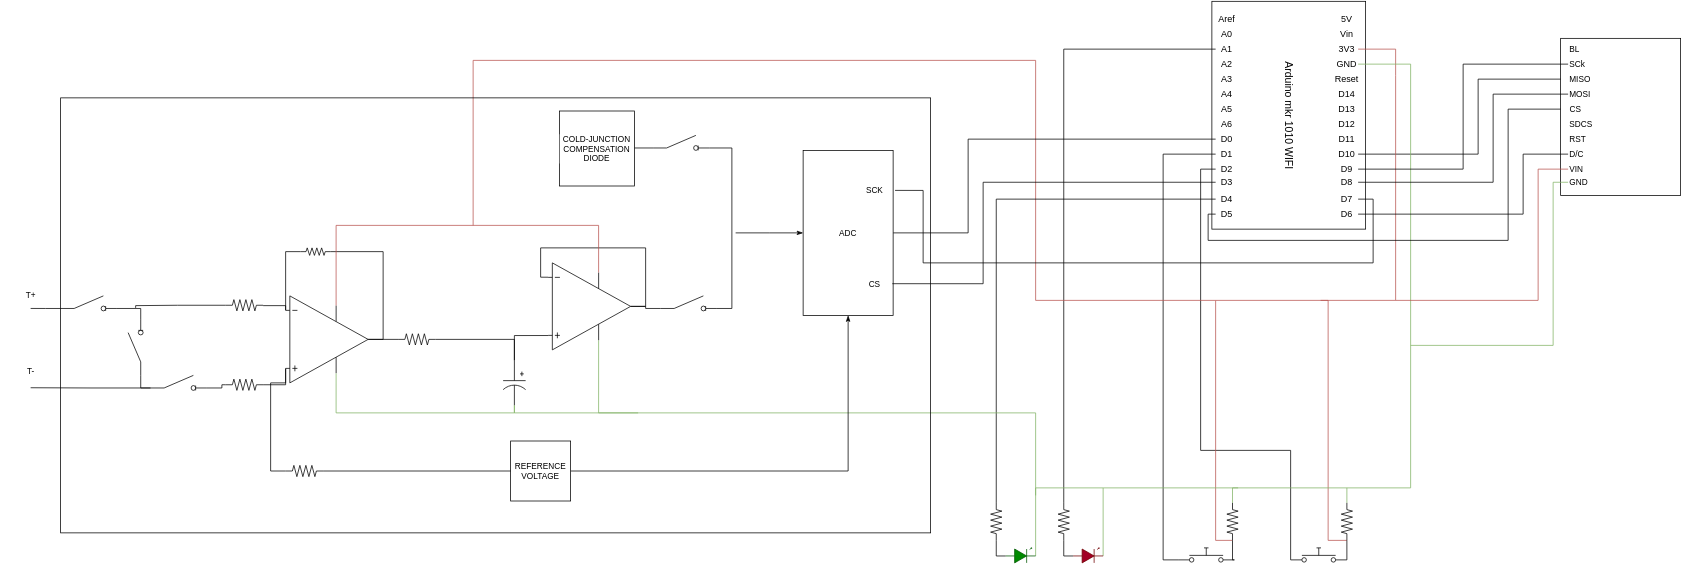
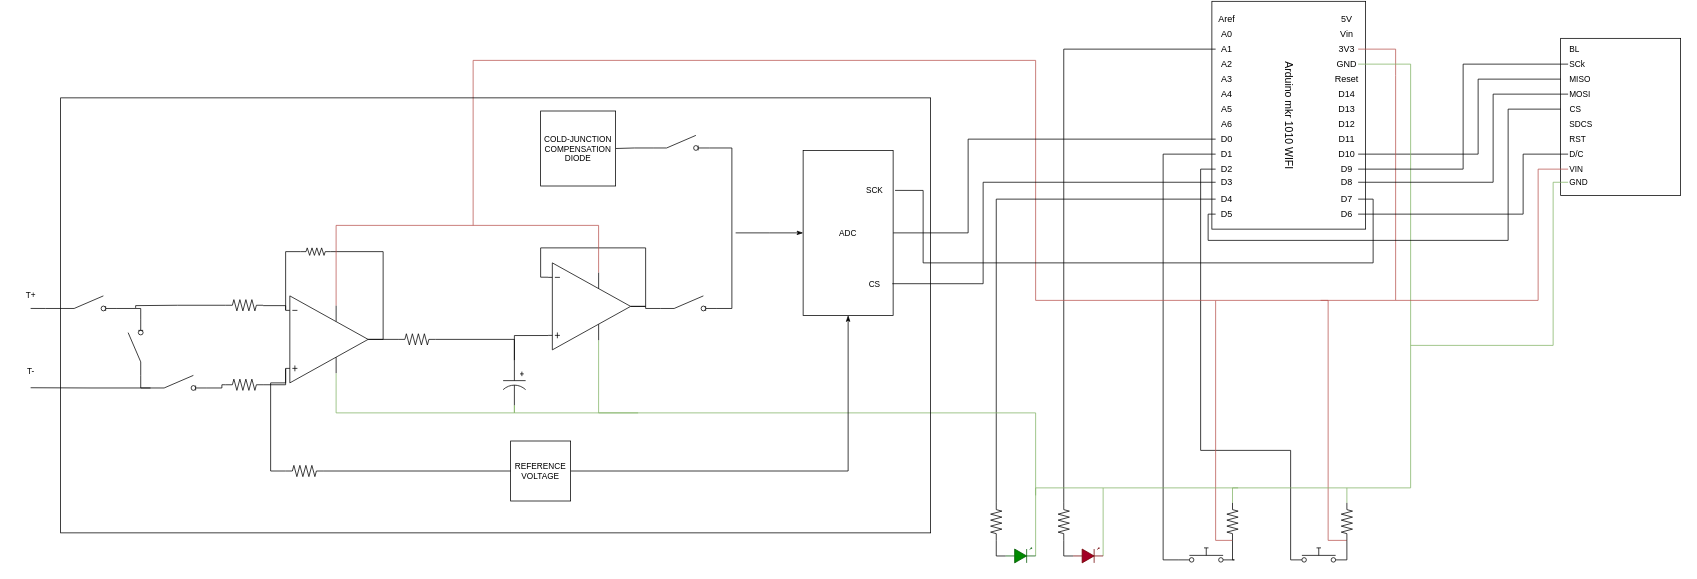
node "COLD-JUNCTION COMPENSATION DIODE": moved (597, 149) -> (578, 149)
